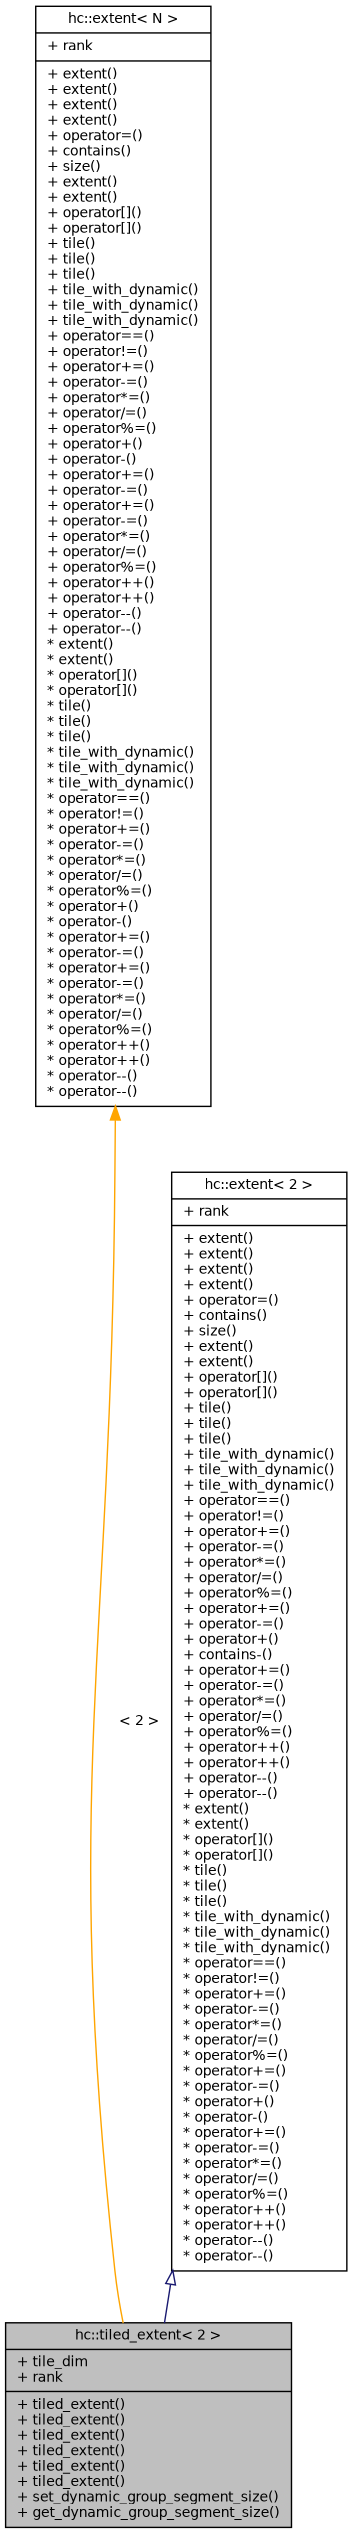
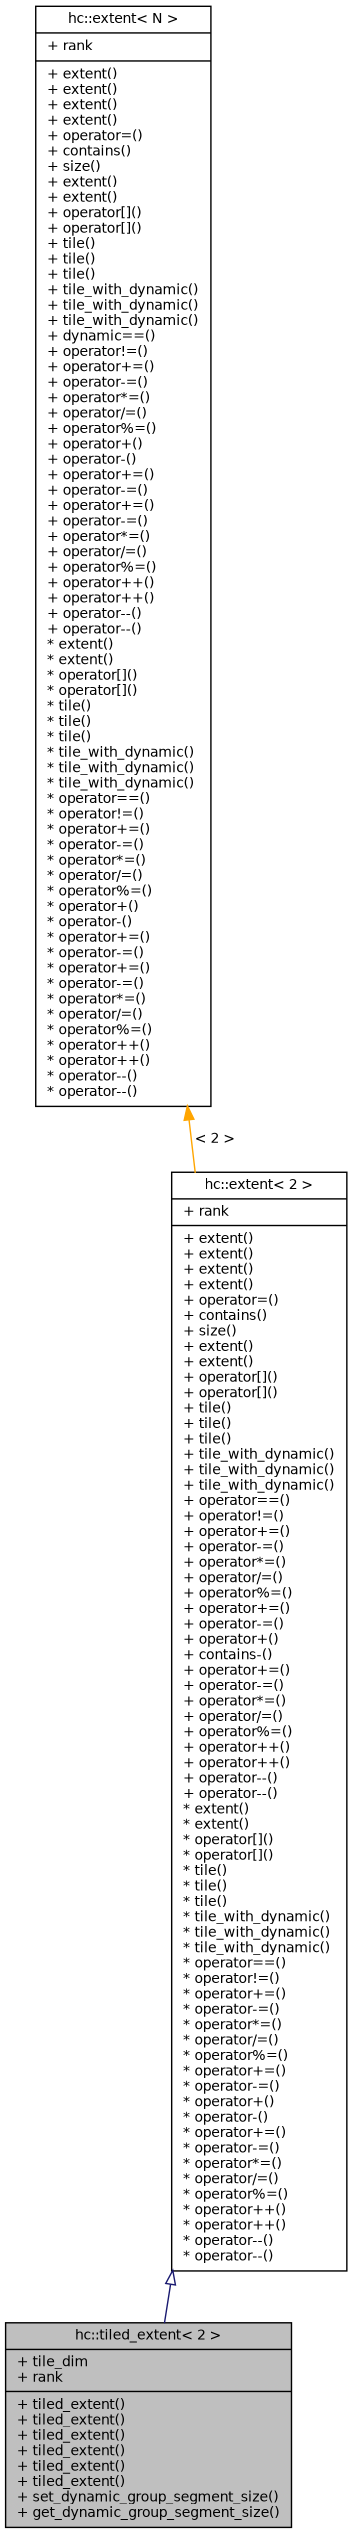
node "hc::extent< N >": text "+ operator==()" -> "+ dynamic==()"
edge "hc::tiled_extent< 2 >" -> "hc::extent< N >": now "hc::extent< 2 >" -> "hc::extent< N >"
